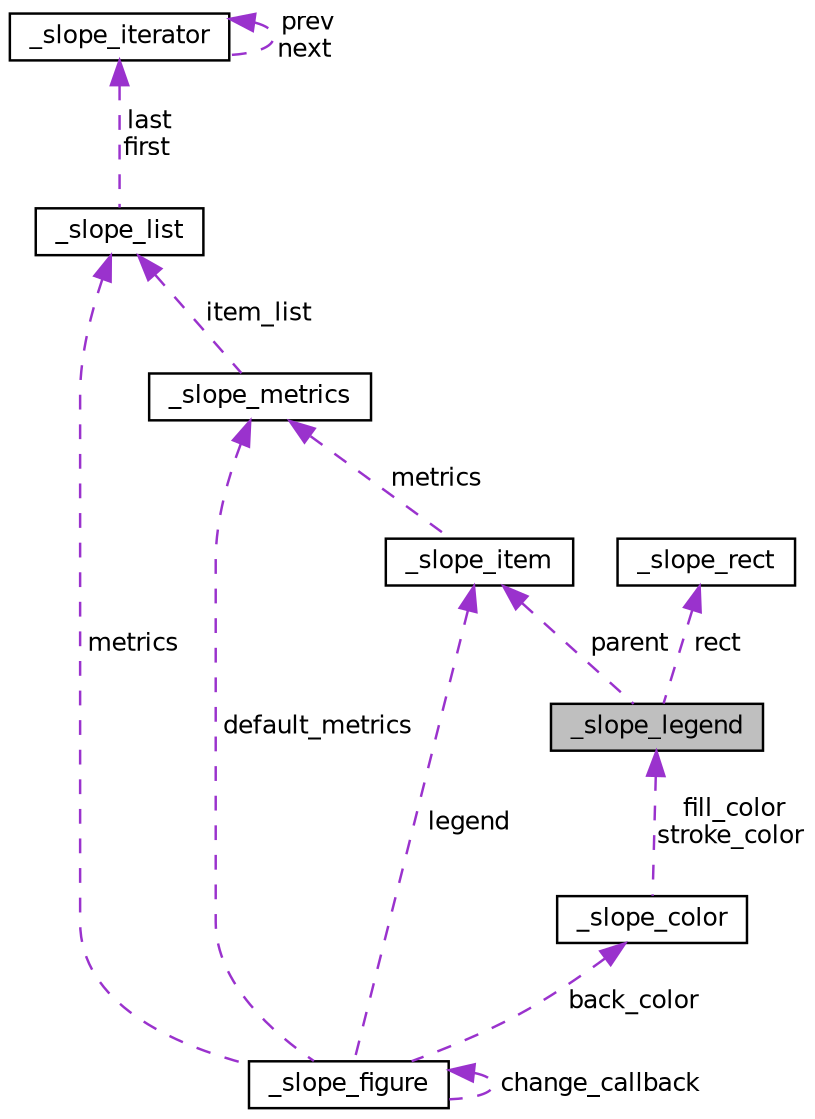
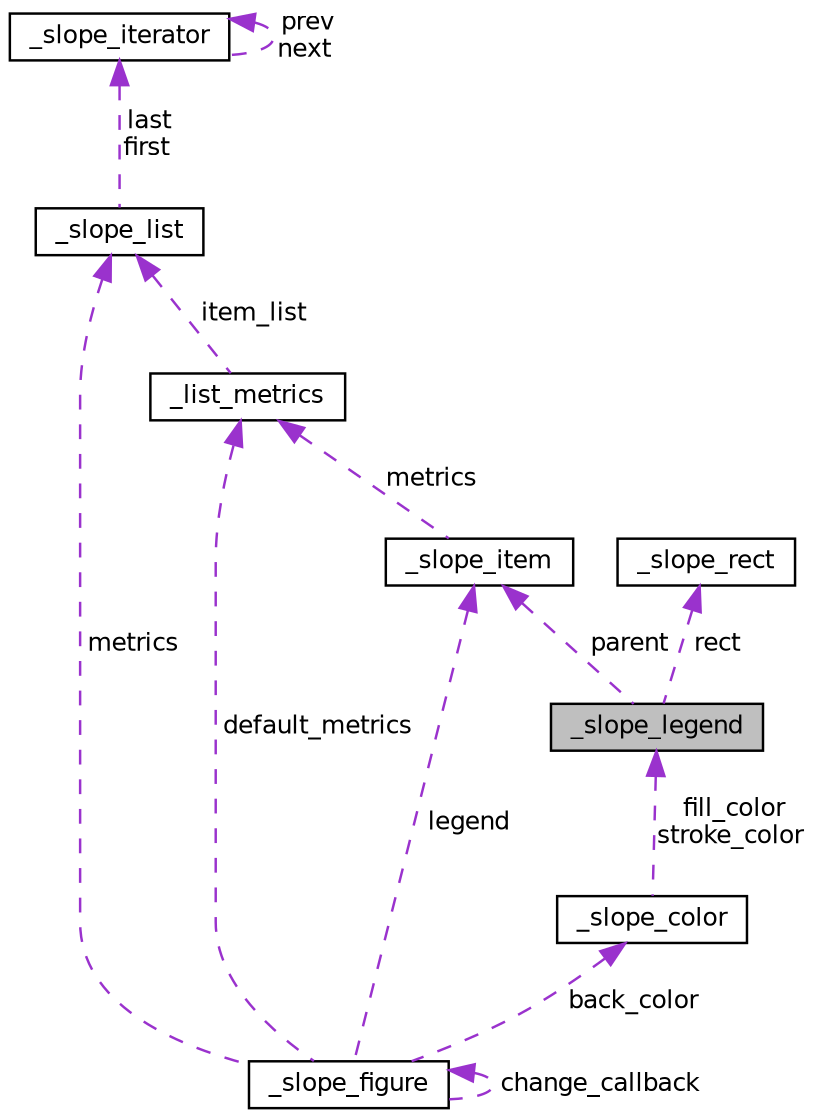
node "_slope_metrics": label "_slope_metrics" -> "_list_metrics"
